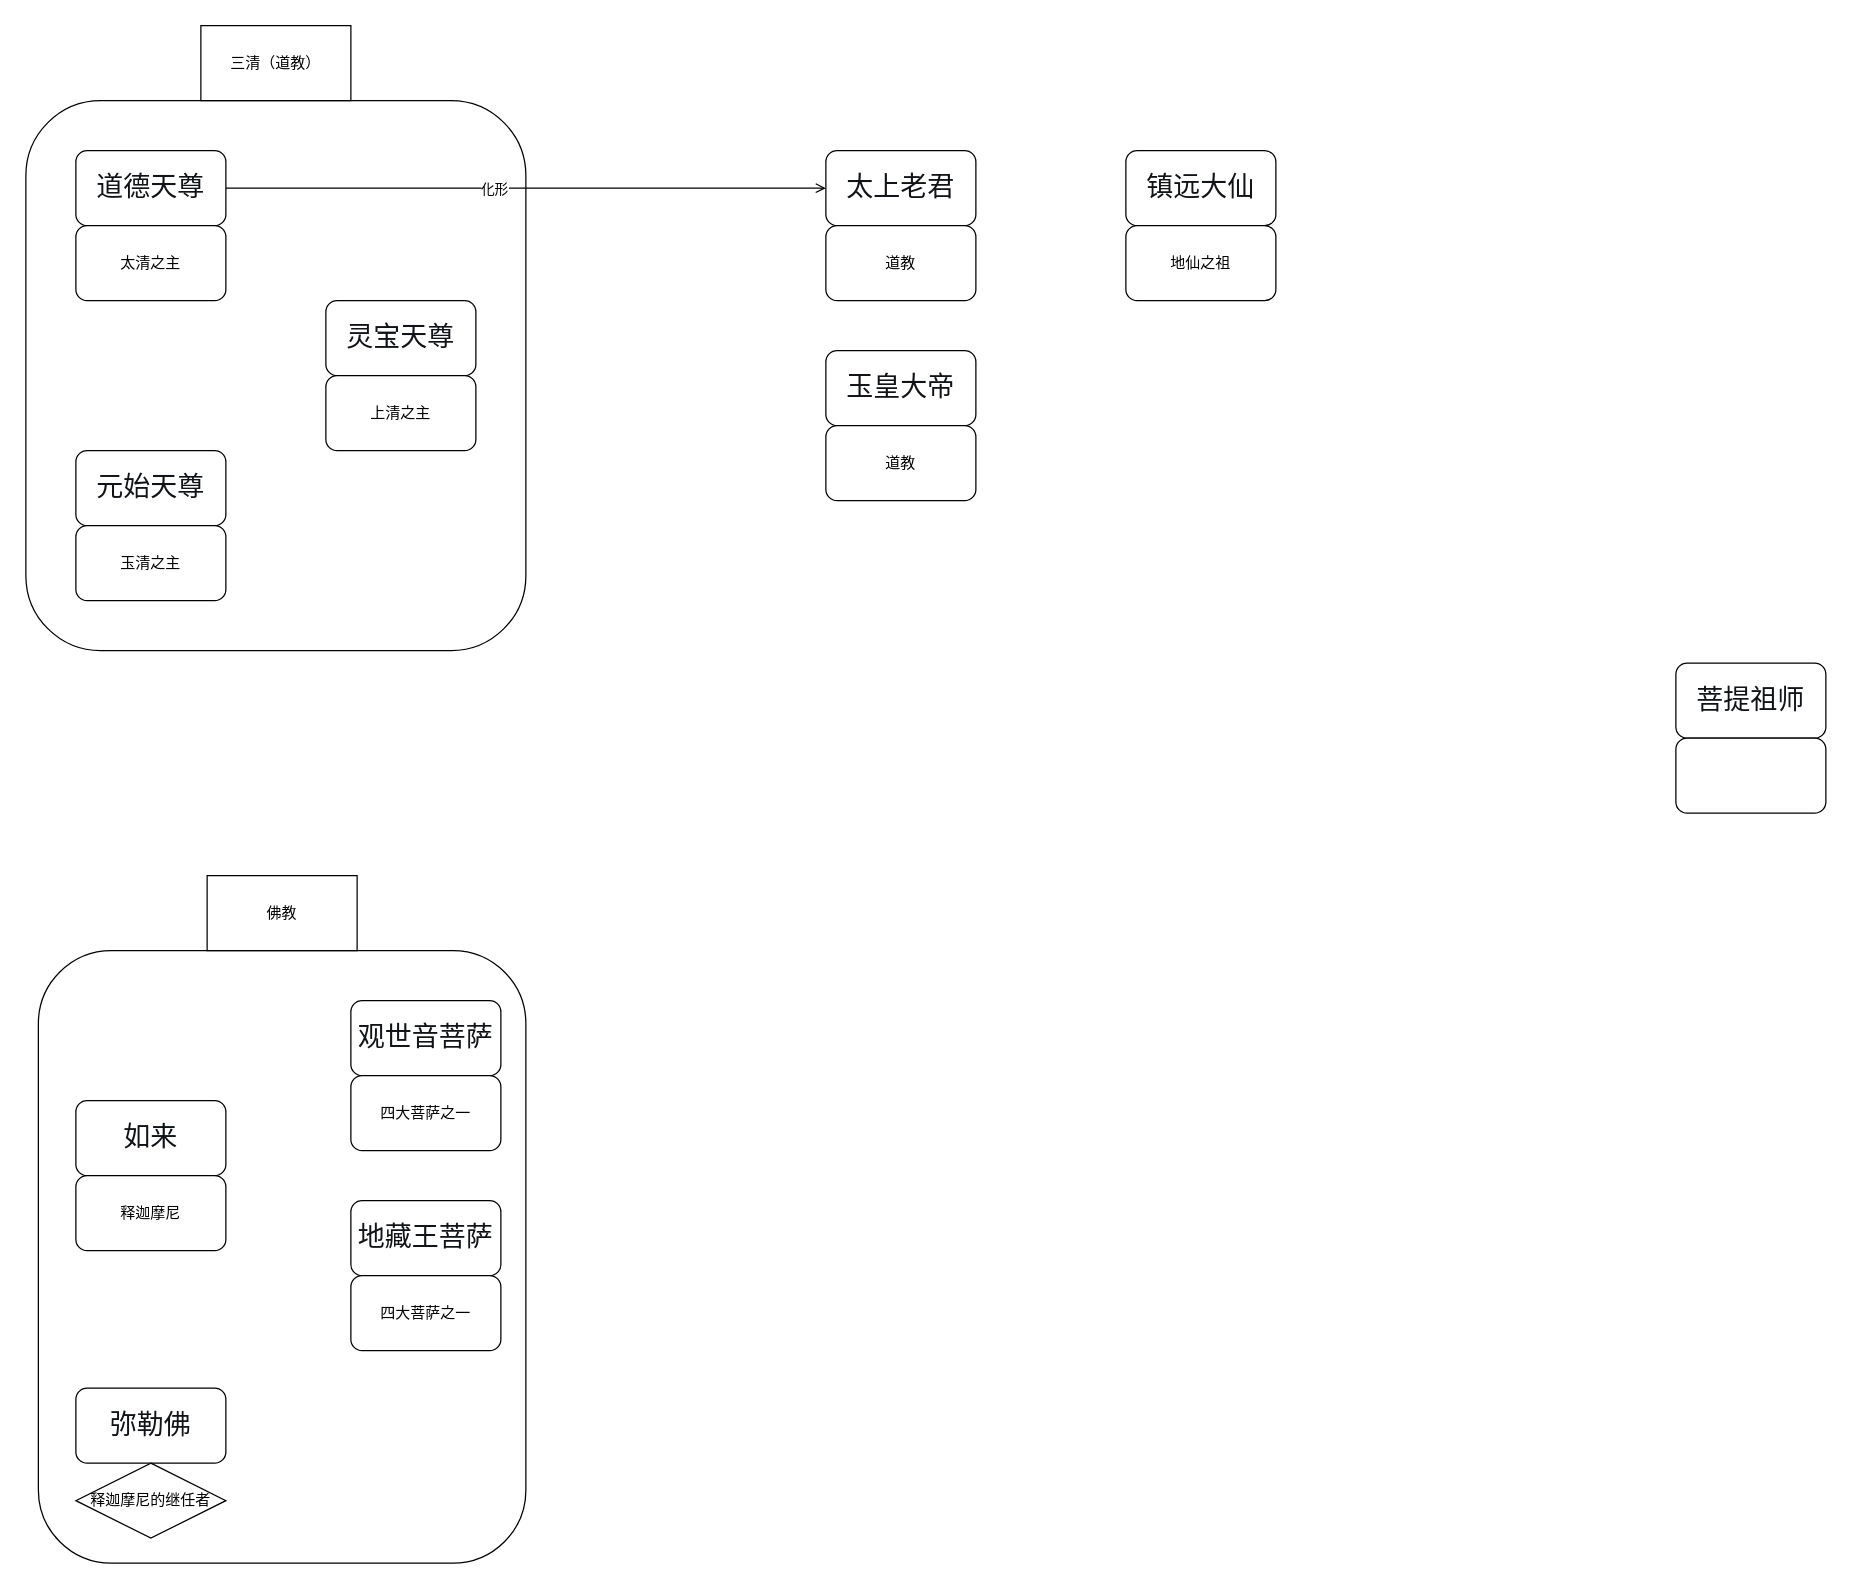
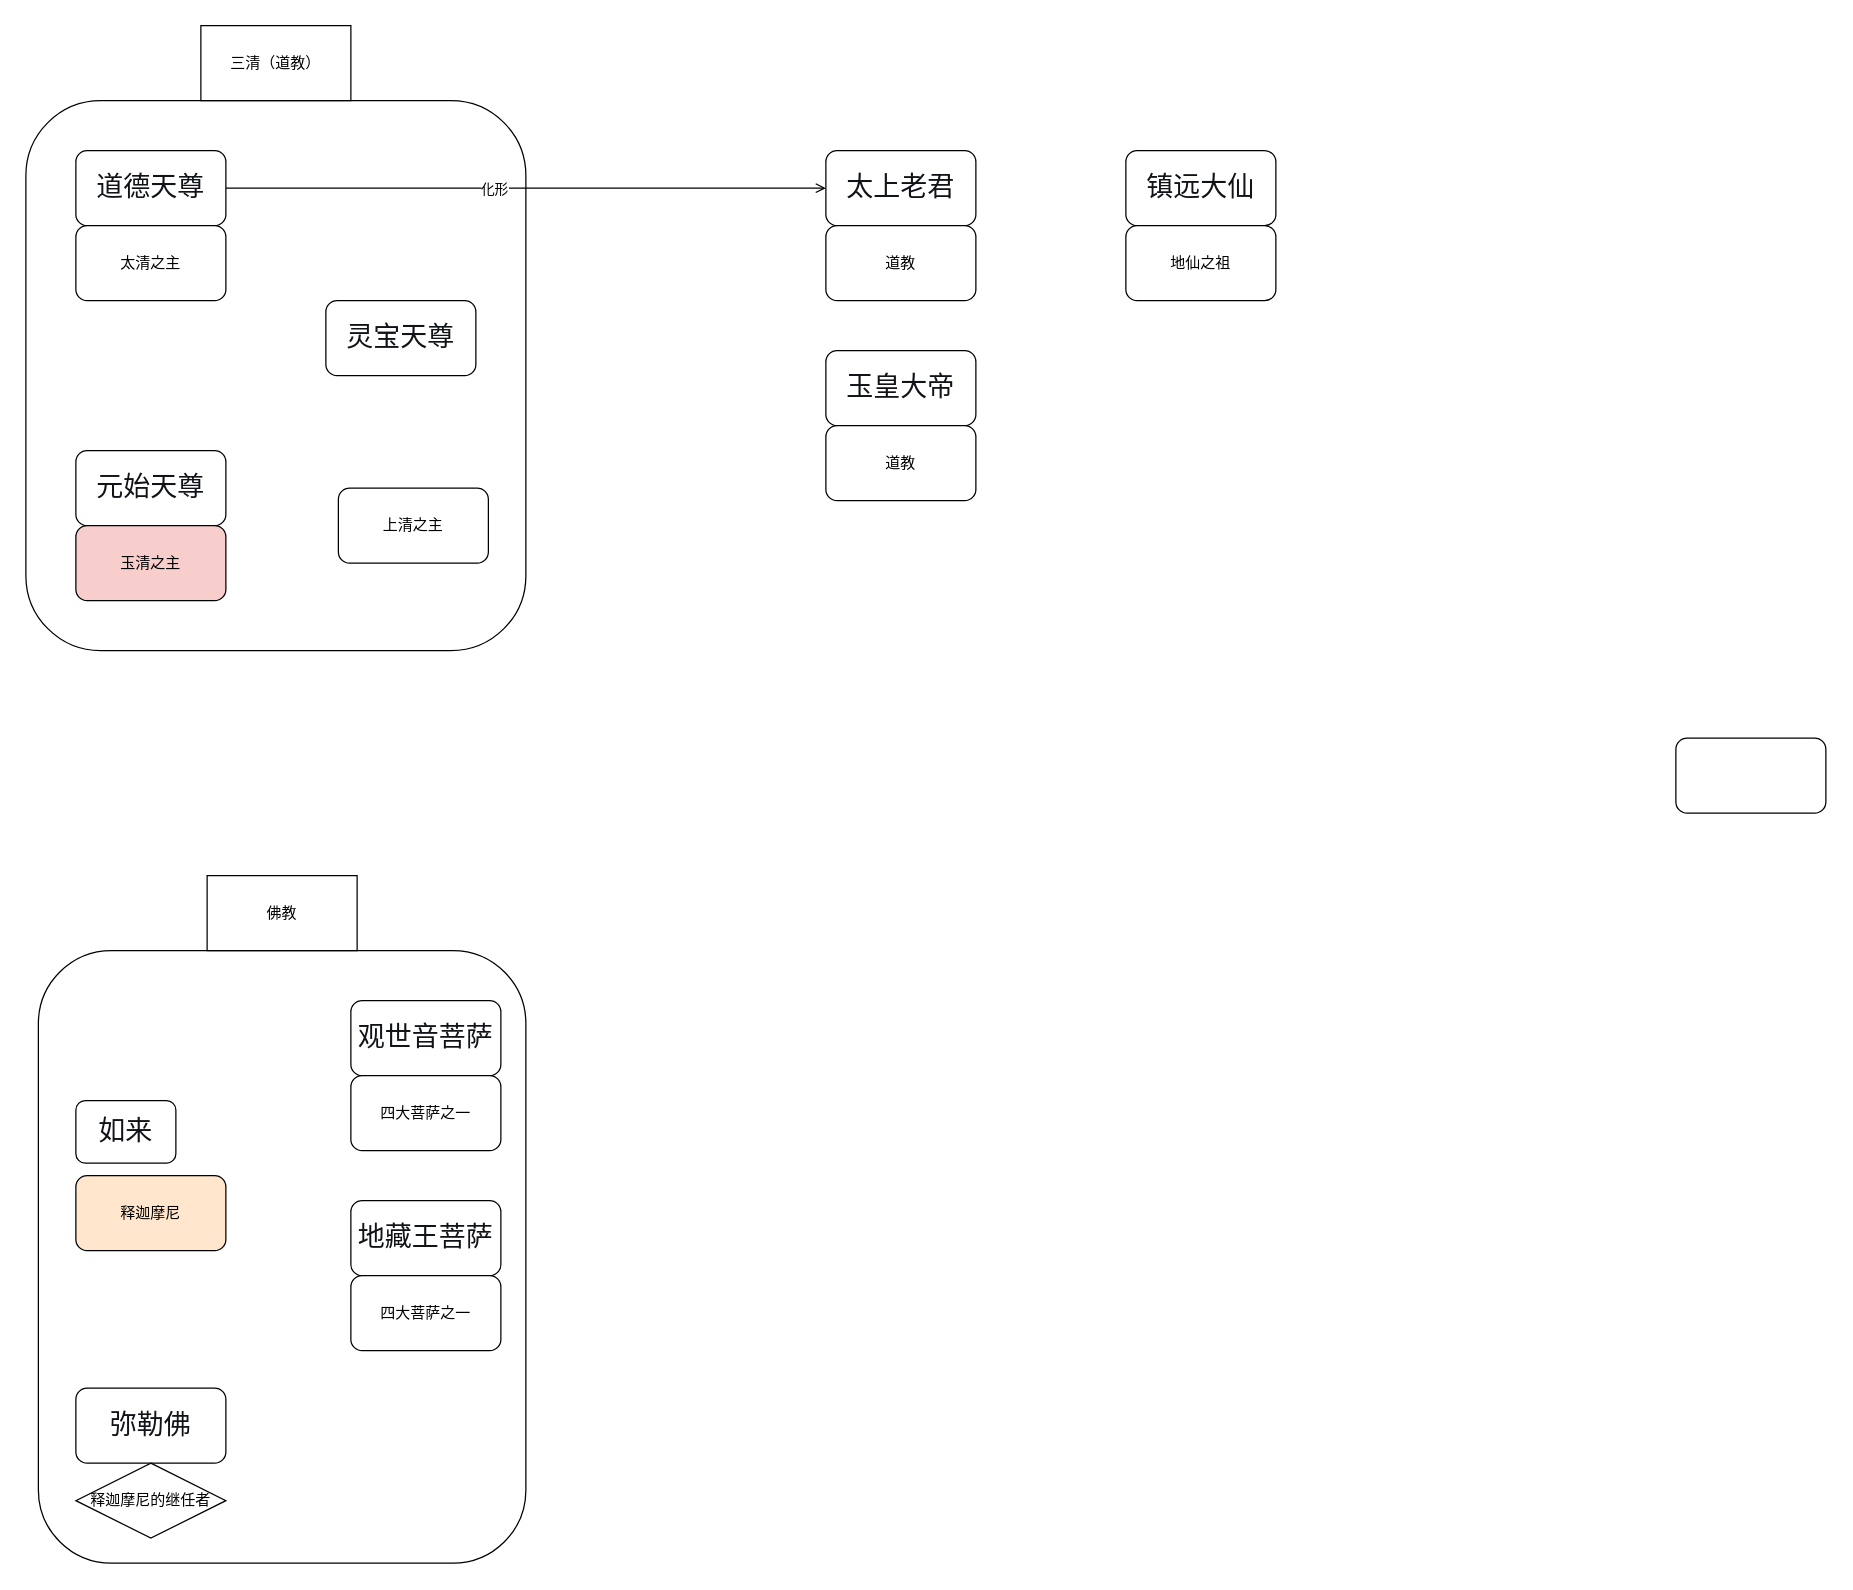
node "上清之主": moved (401, 413) -> (413, 526)
node "玉清之主": fillcolor #ffffff -> #f8cecc
node "菩提祖师": removed
node "如来": size 150x75 -> 100x63
node "释迦摩尼": fillcolor #ffffff -> #ffe6cc
